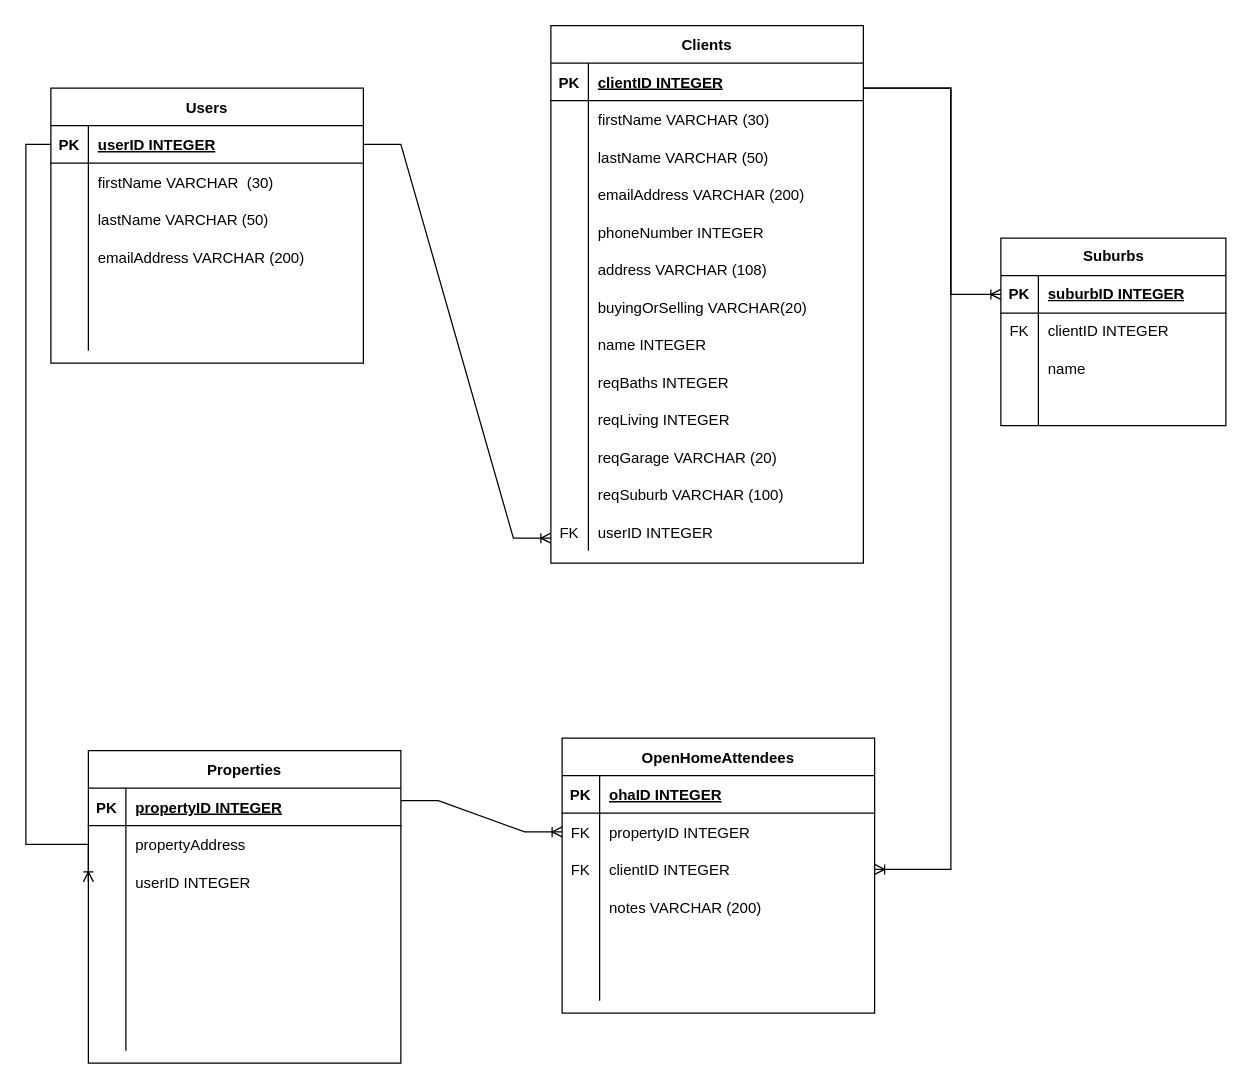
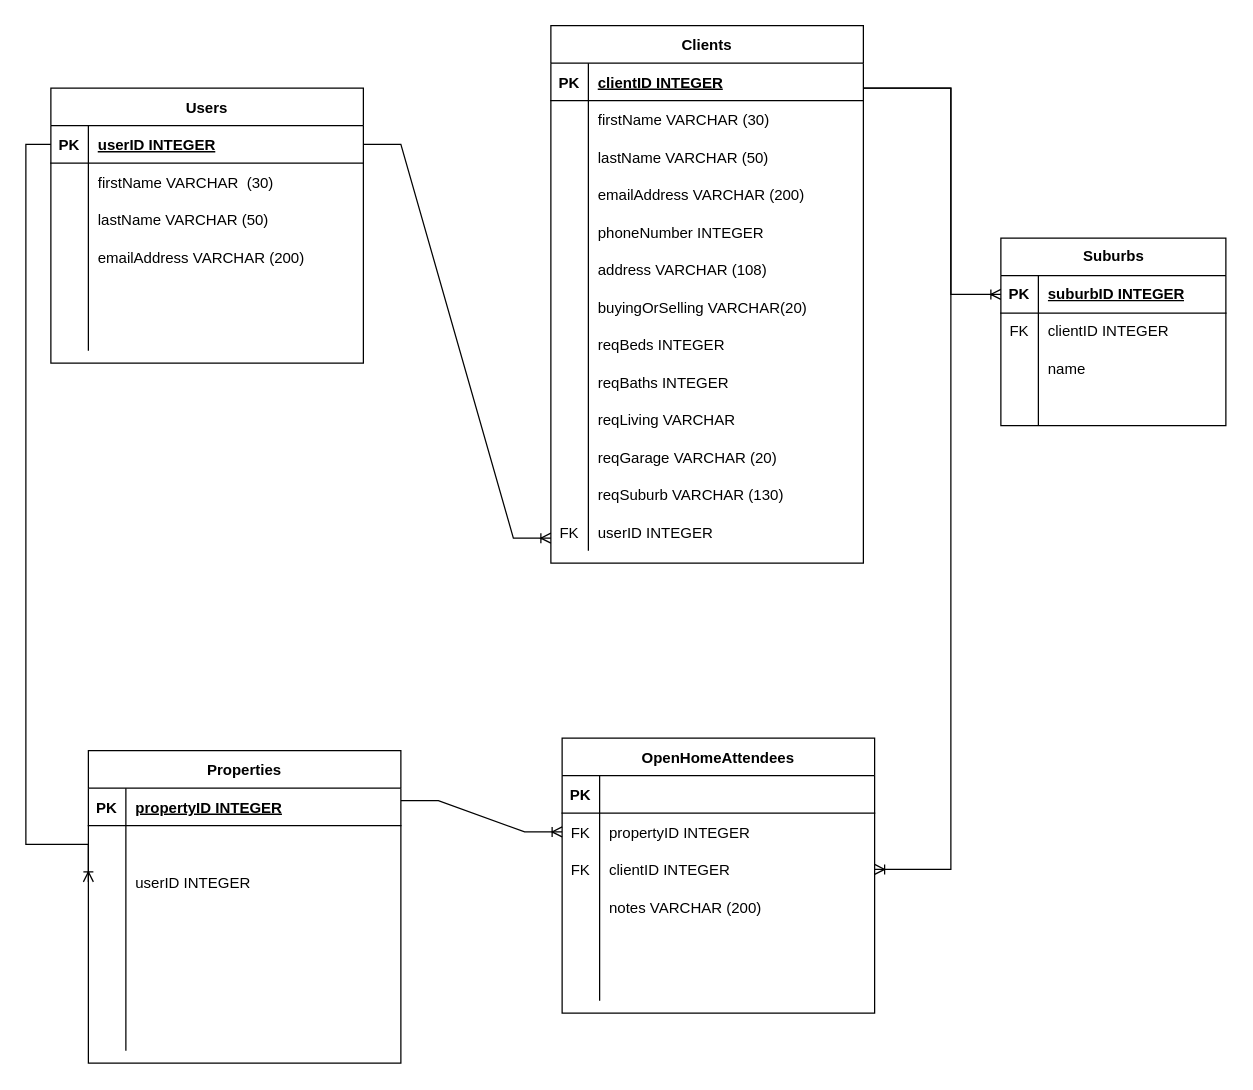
node "name INTEGER": label "name INTEGER" -> "reqBeds INTEGER"
node "reqLiving INTEGER": label "reqLiving INTEGER" -> "reqLiving VARCHAR"
node "reqSuburb VARCHAR (100)": label "reqSuburb VARCHAR (100)" -> "reqSuburb VARCHAR (130)"
node "ohaID INTEGER": removed
node "propertyAddress": removed
